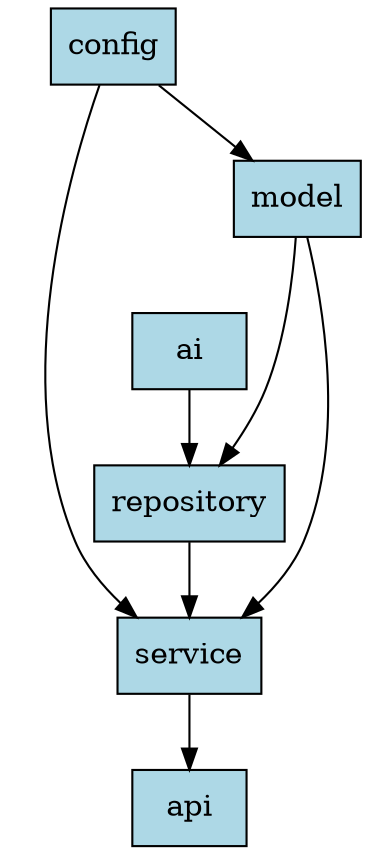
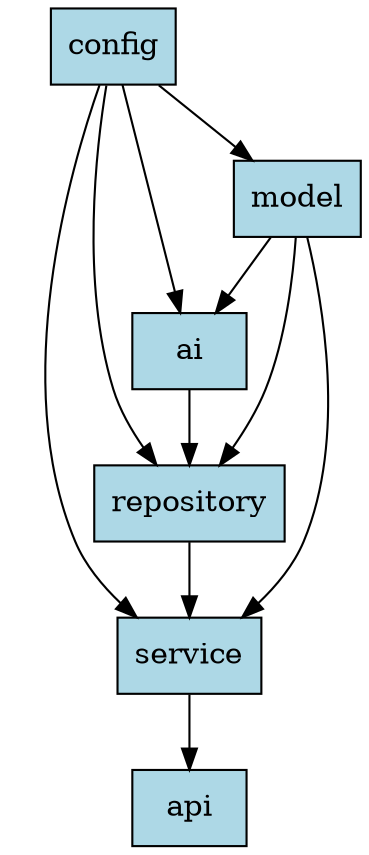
edge "config" -> "ai": added
edge "model" -> "ai": added
edge "config" -> "repository": added
